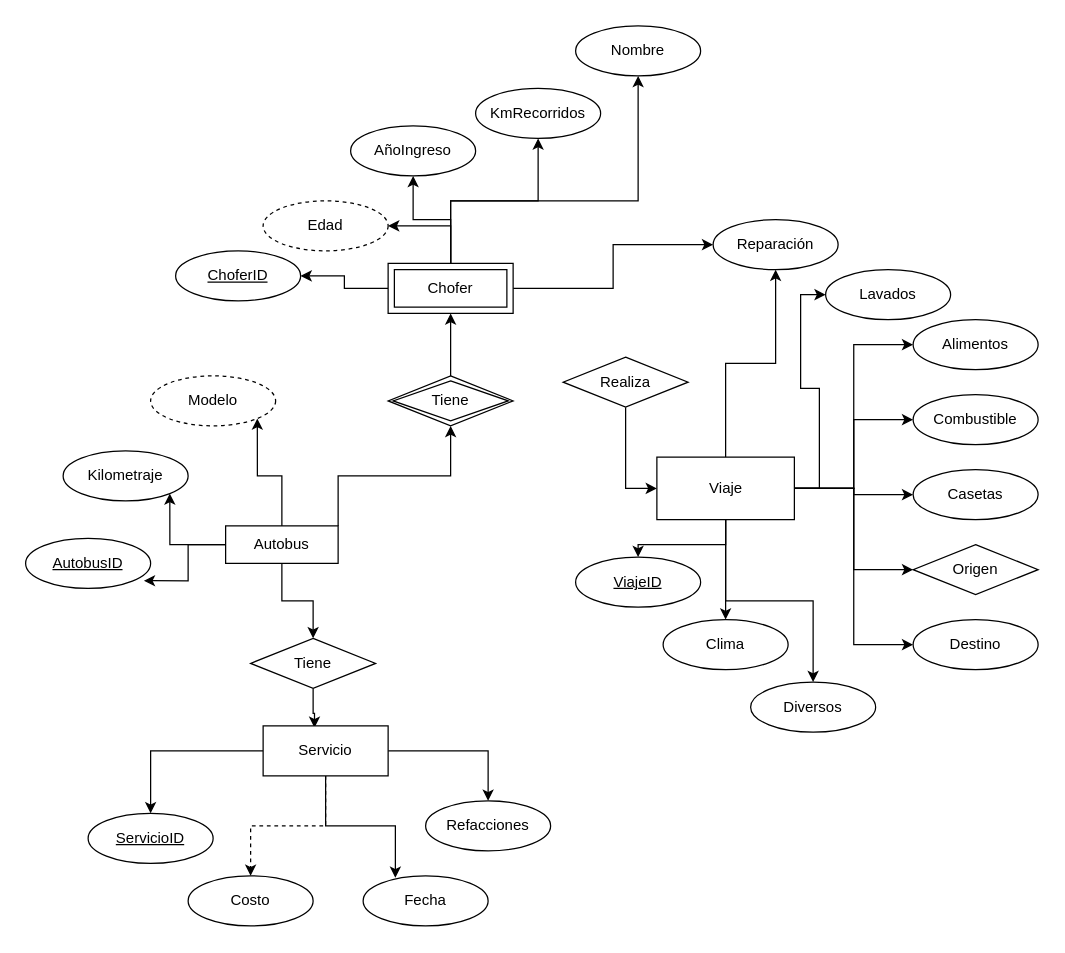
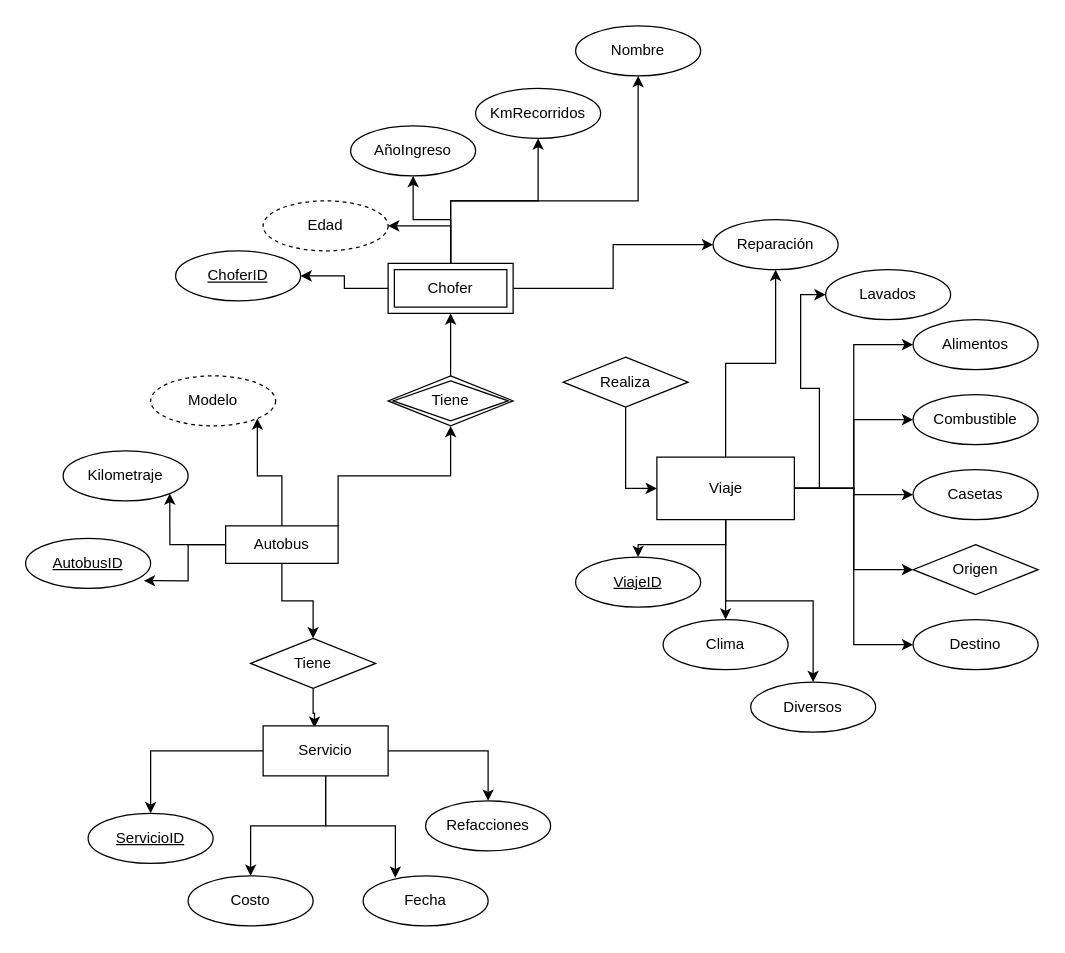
edge "Servicio" -> "Costo": style dashed -> solid
